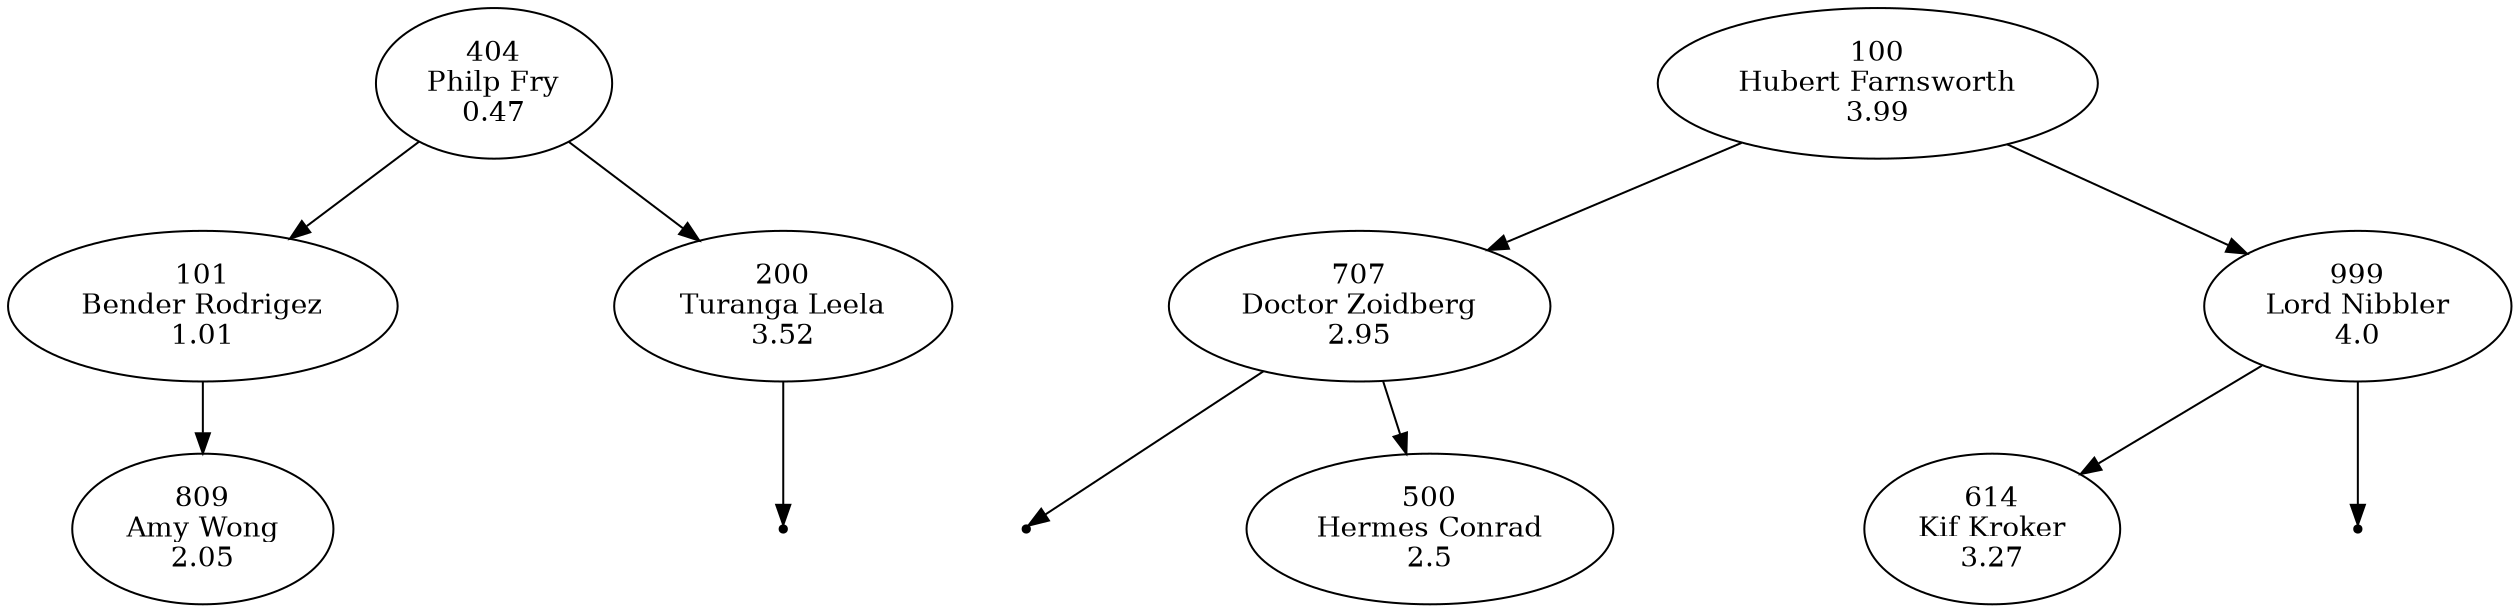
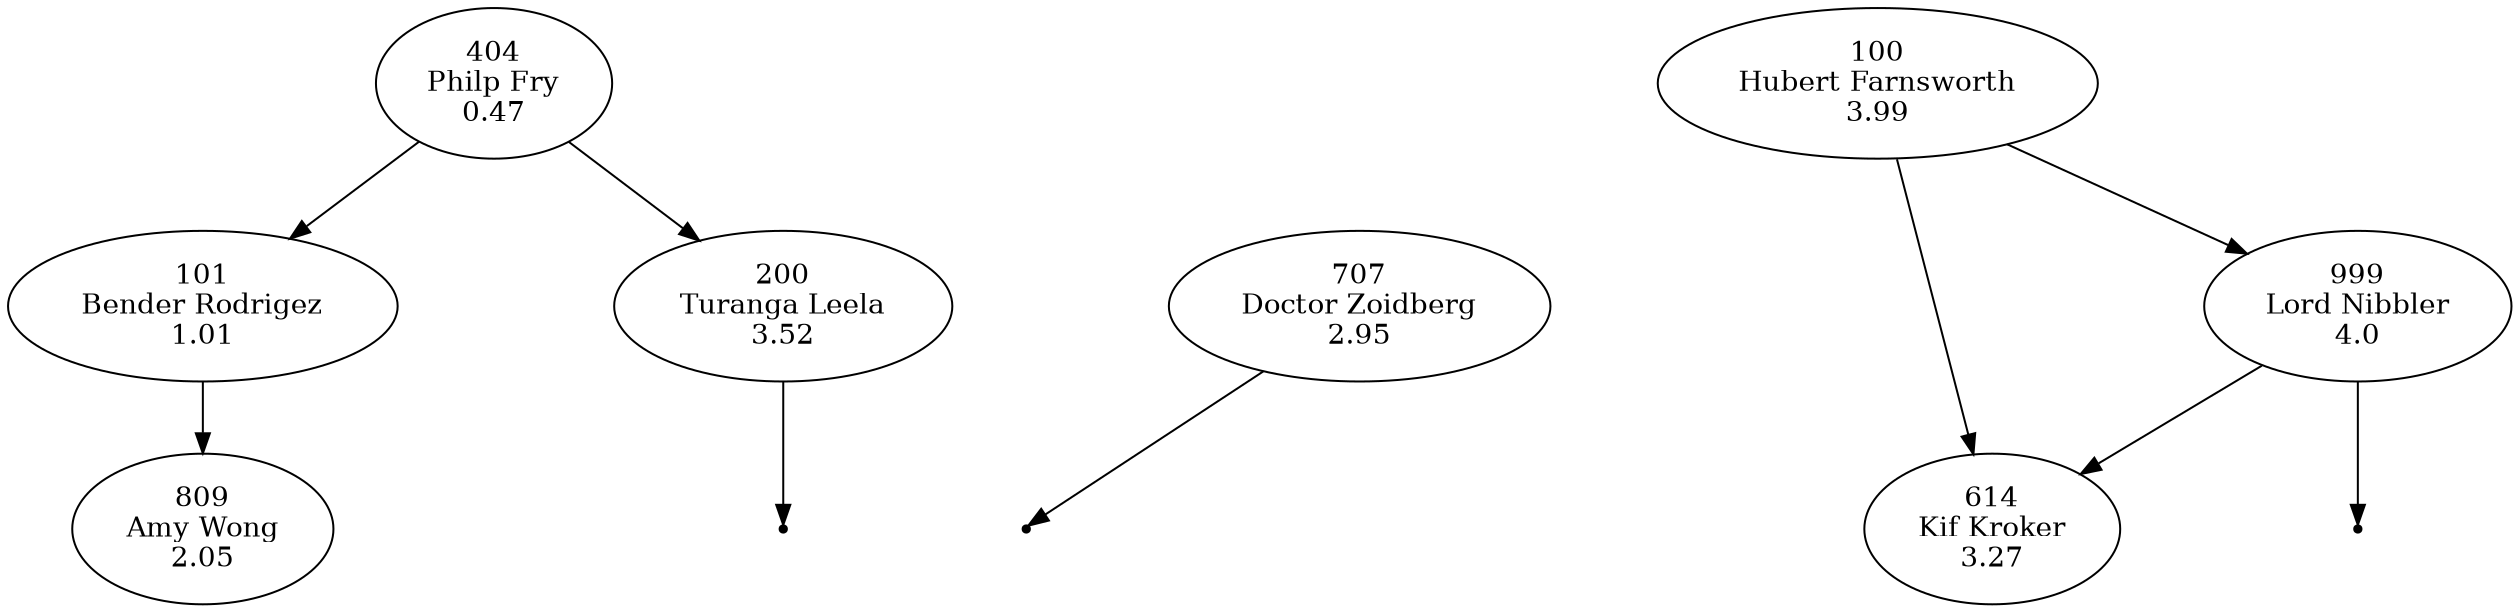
edge "100 Hubert Farnsworth 3.99" -> "707 Doctor Zoidberg 2.95": now "100 Hubert Farnsworth 3.99" -> "614 Kif Kroker 3.27"
node "500 Hermes Conrad 2.5": removed
